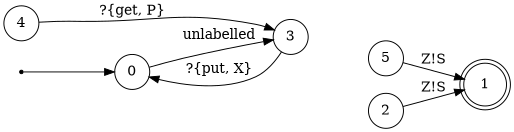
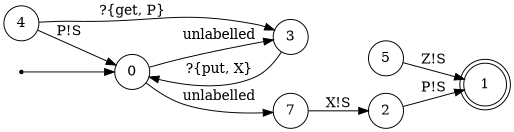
edge "4" -> "0": added, label "P!S"
edge "2" -> "1": label "Z!S" -> "P!S"
node "7": added
